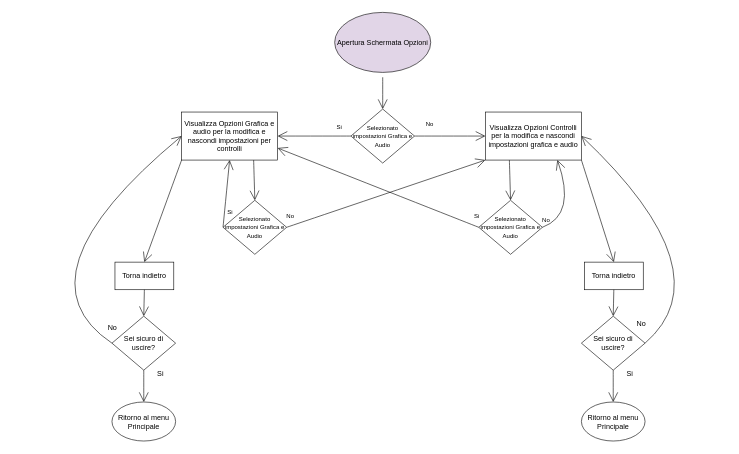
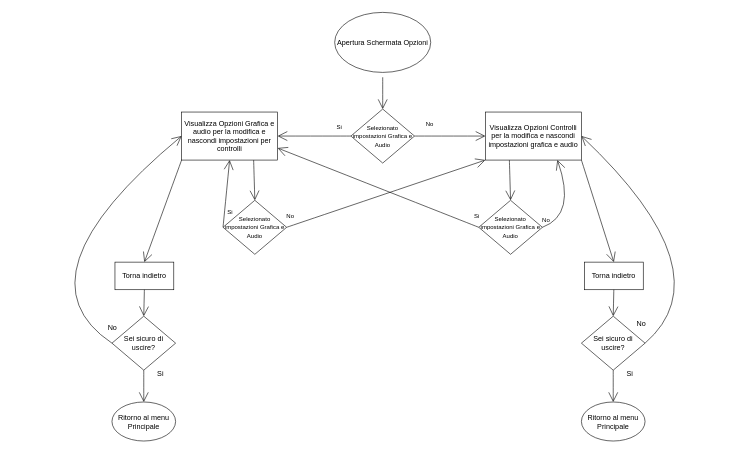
node "Apertura Schermata Opzioni": fillcolor #e1d5e7 -> #ffffff
